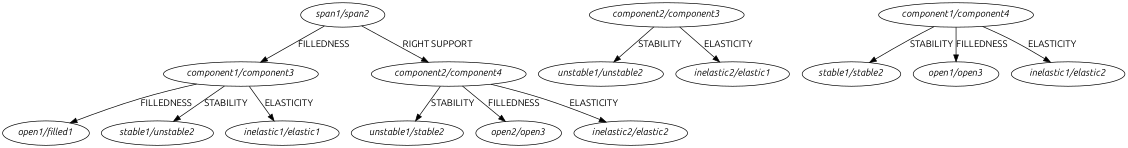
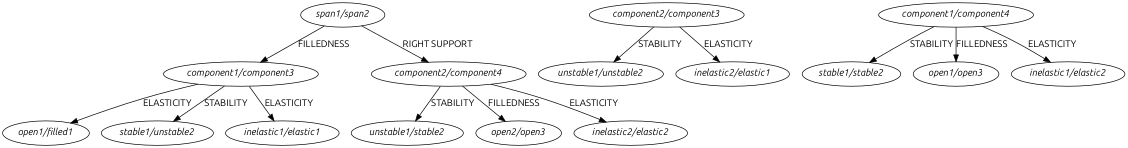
edge "component1/component3" -> "open1/filled1": label "FILLEDNESS" -> "ELASTICITY"
